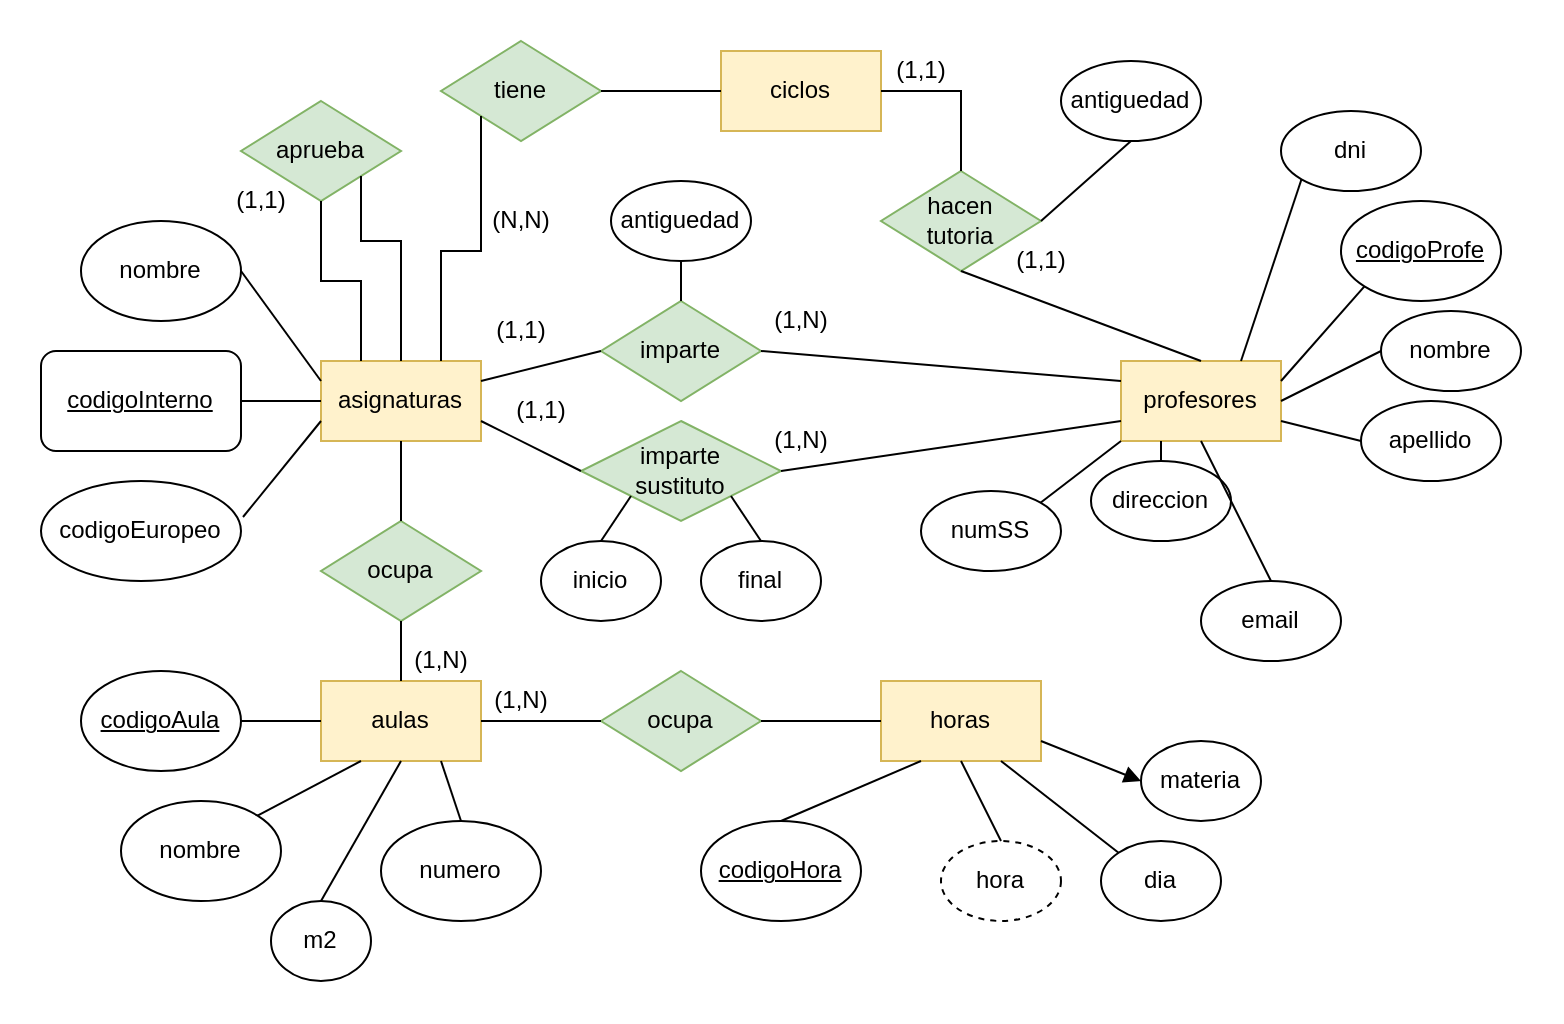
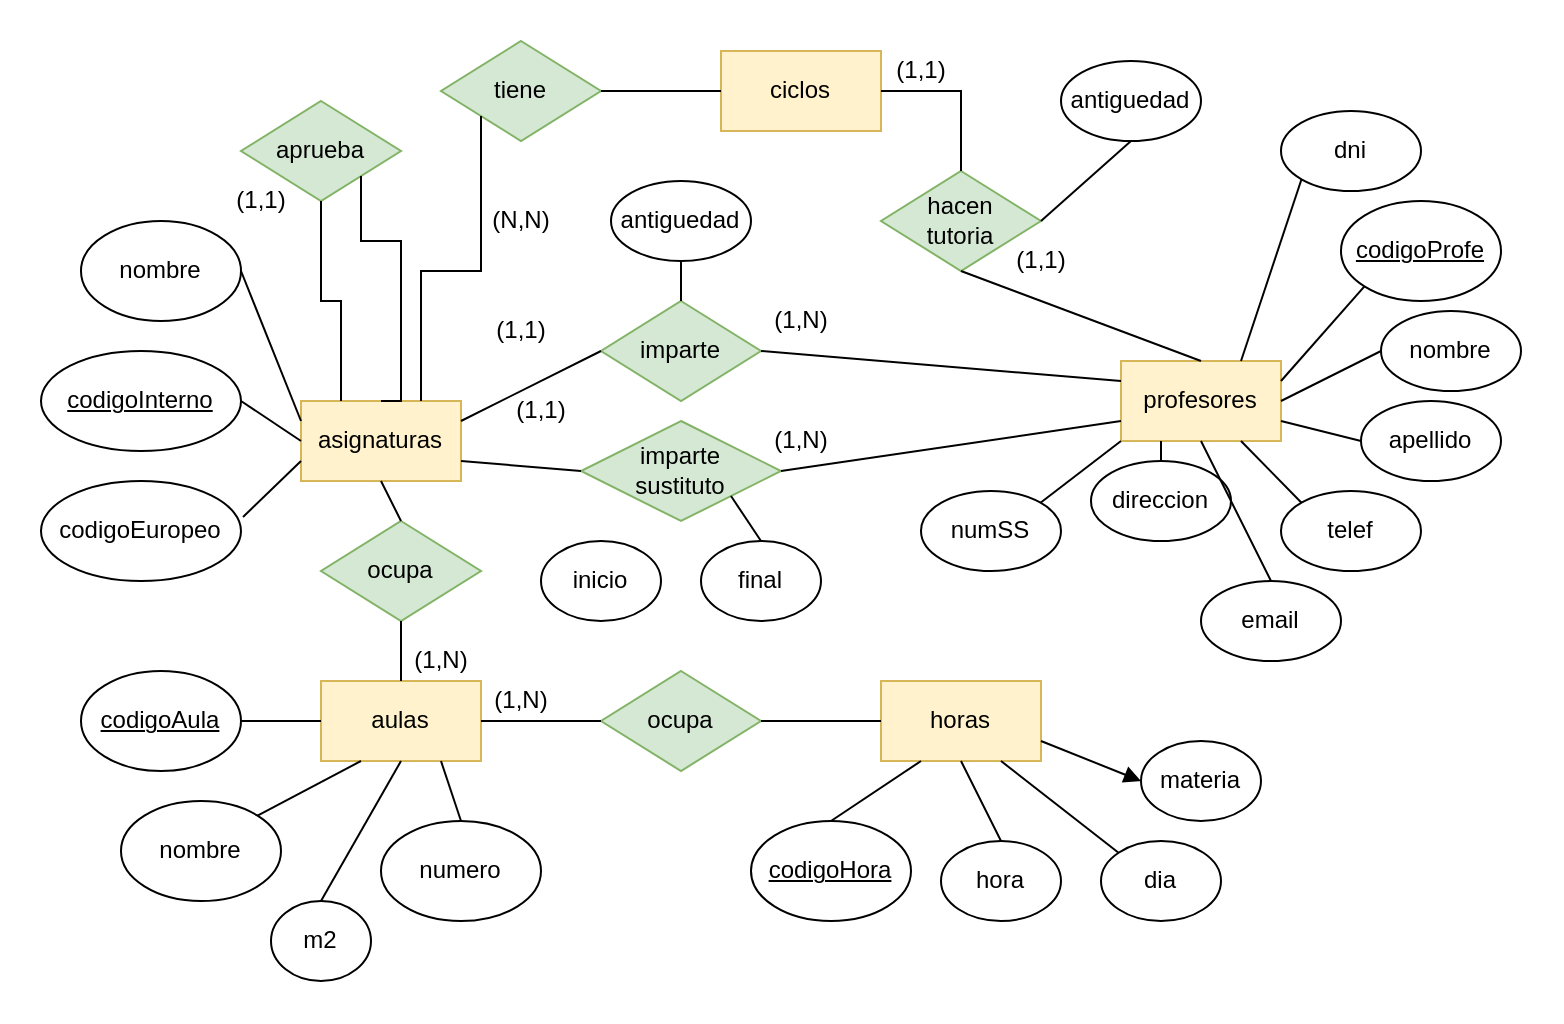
node "codigoInterno": shape rounded rectangle -> ellipse
node "asignaturas": moved (401, 401) -> (381, 441)
edge "profesores" -- "telef": added
edge "imparte sustituto" -- "inicio": removed
node "telef": added
node "codigoHora": moved (781, 871) -> (831, 871)
node "hora": style dashed -> solid
